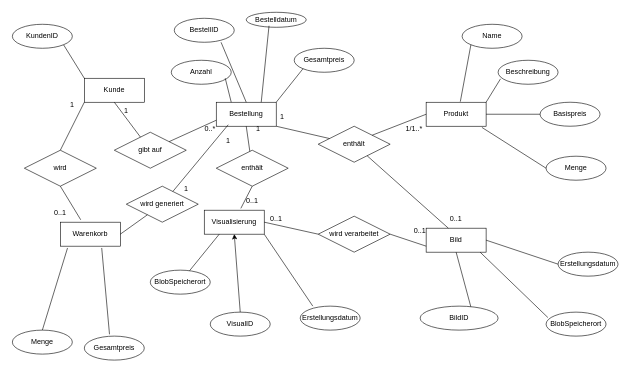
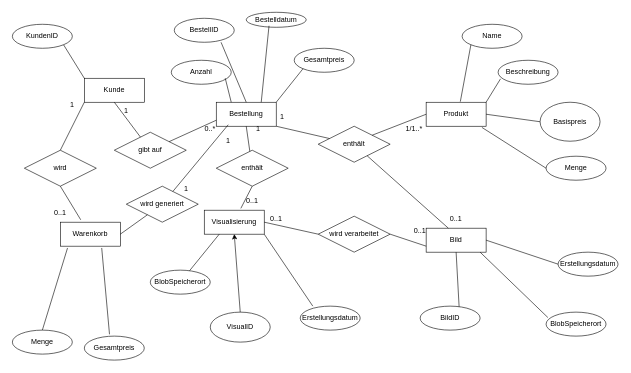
node "Basispreis": size 60x24 -> 60x39
node "BildID": size 78x24 -> 60x24
node "VisualID": size 60x24 -> 60x30
